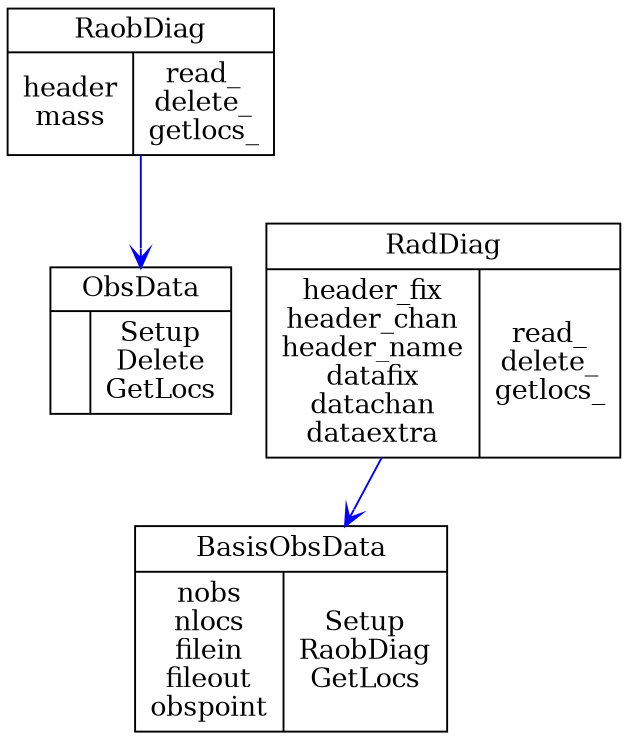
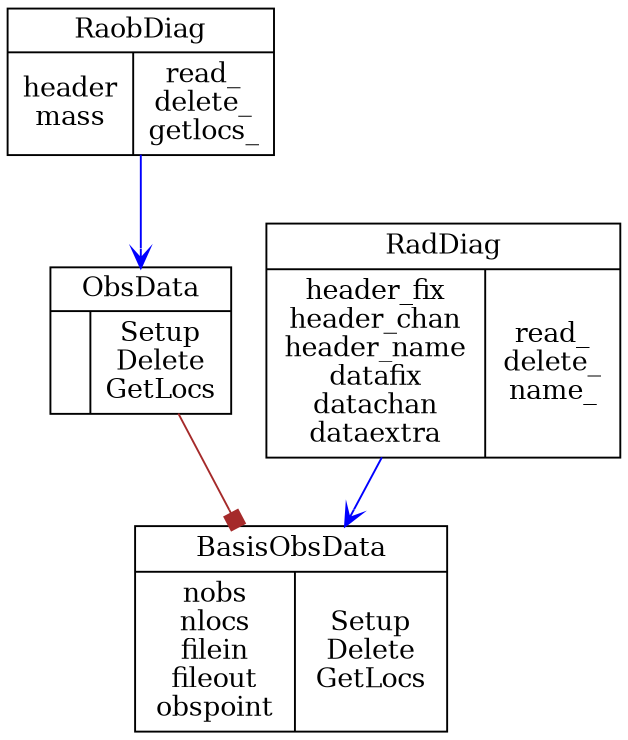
node "RadDiag": text "getlocs_" -> "name_"
edge "ObsData" -> "BasisObsData": added
node "BasisObsData": text "RaobDiag" -> "Delete"
